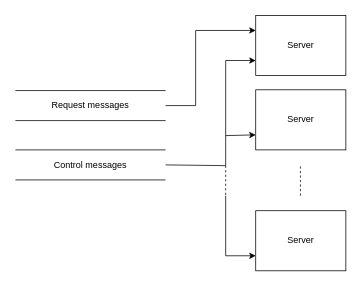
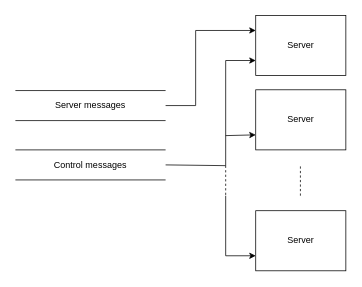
node "Request messages": label "Request messages" -> "Server messages"
